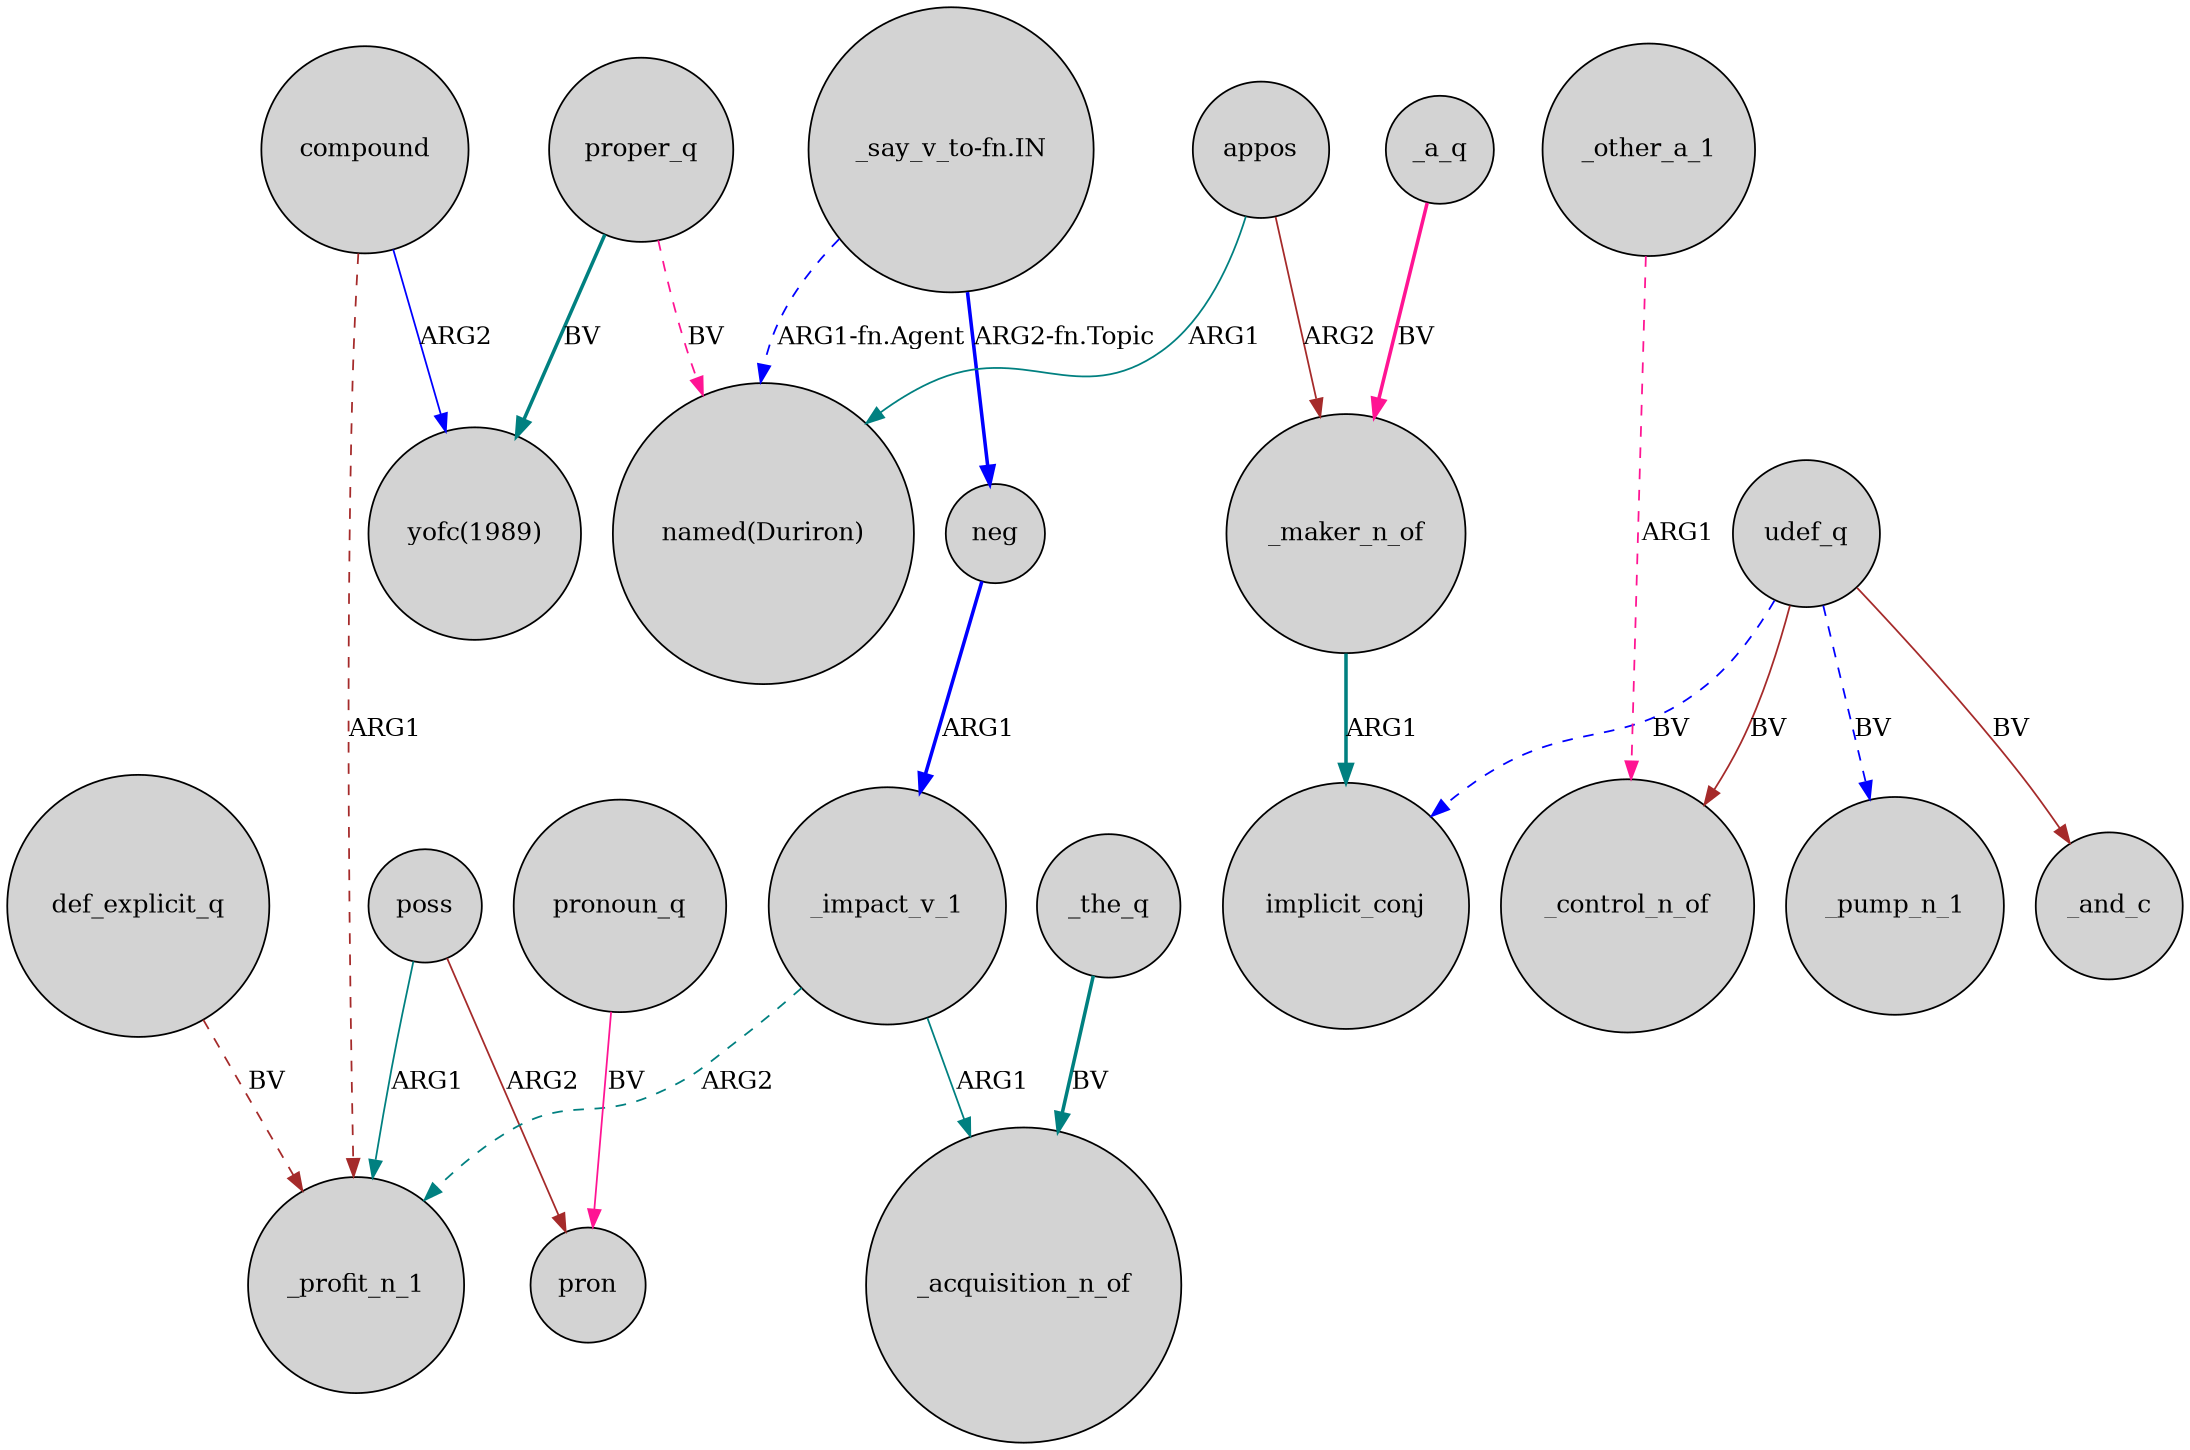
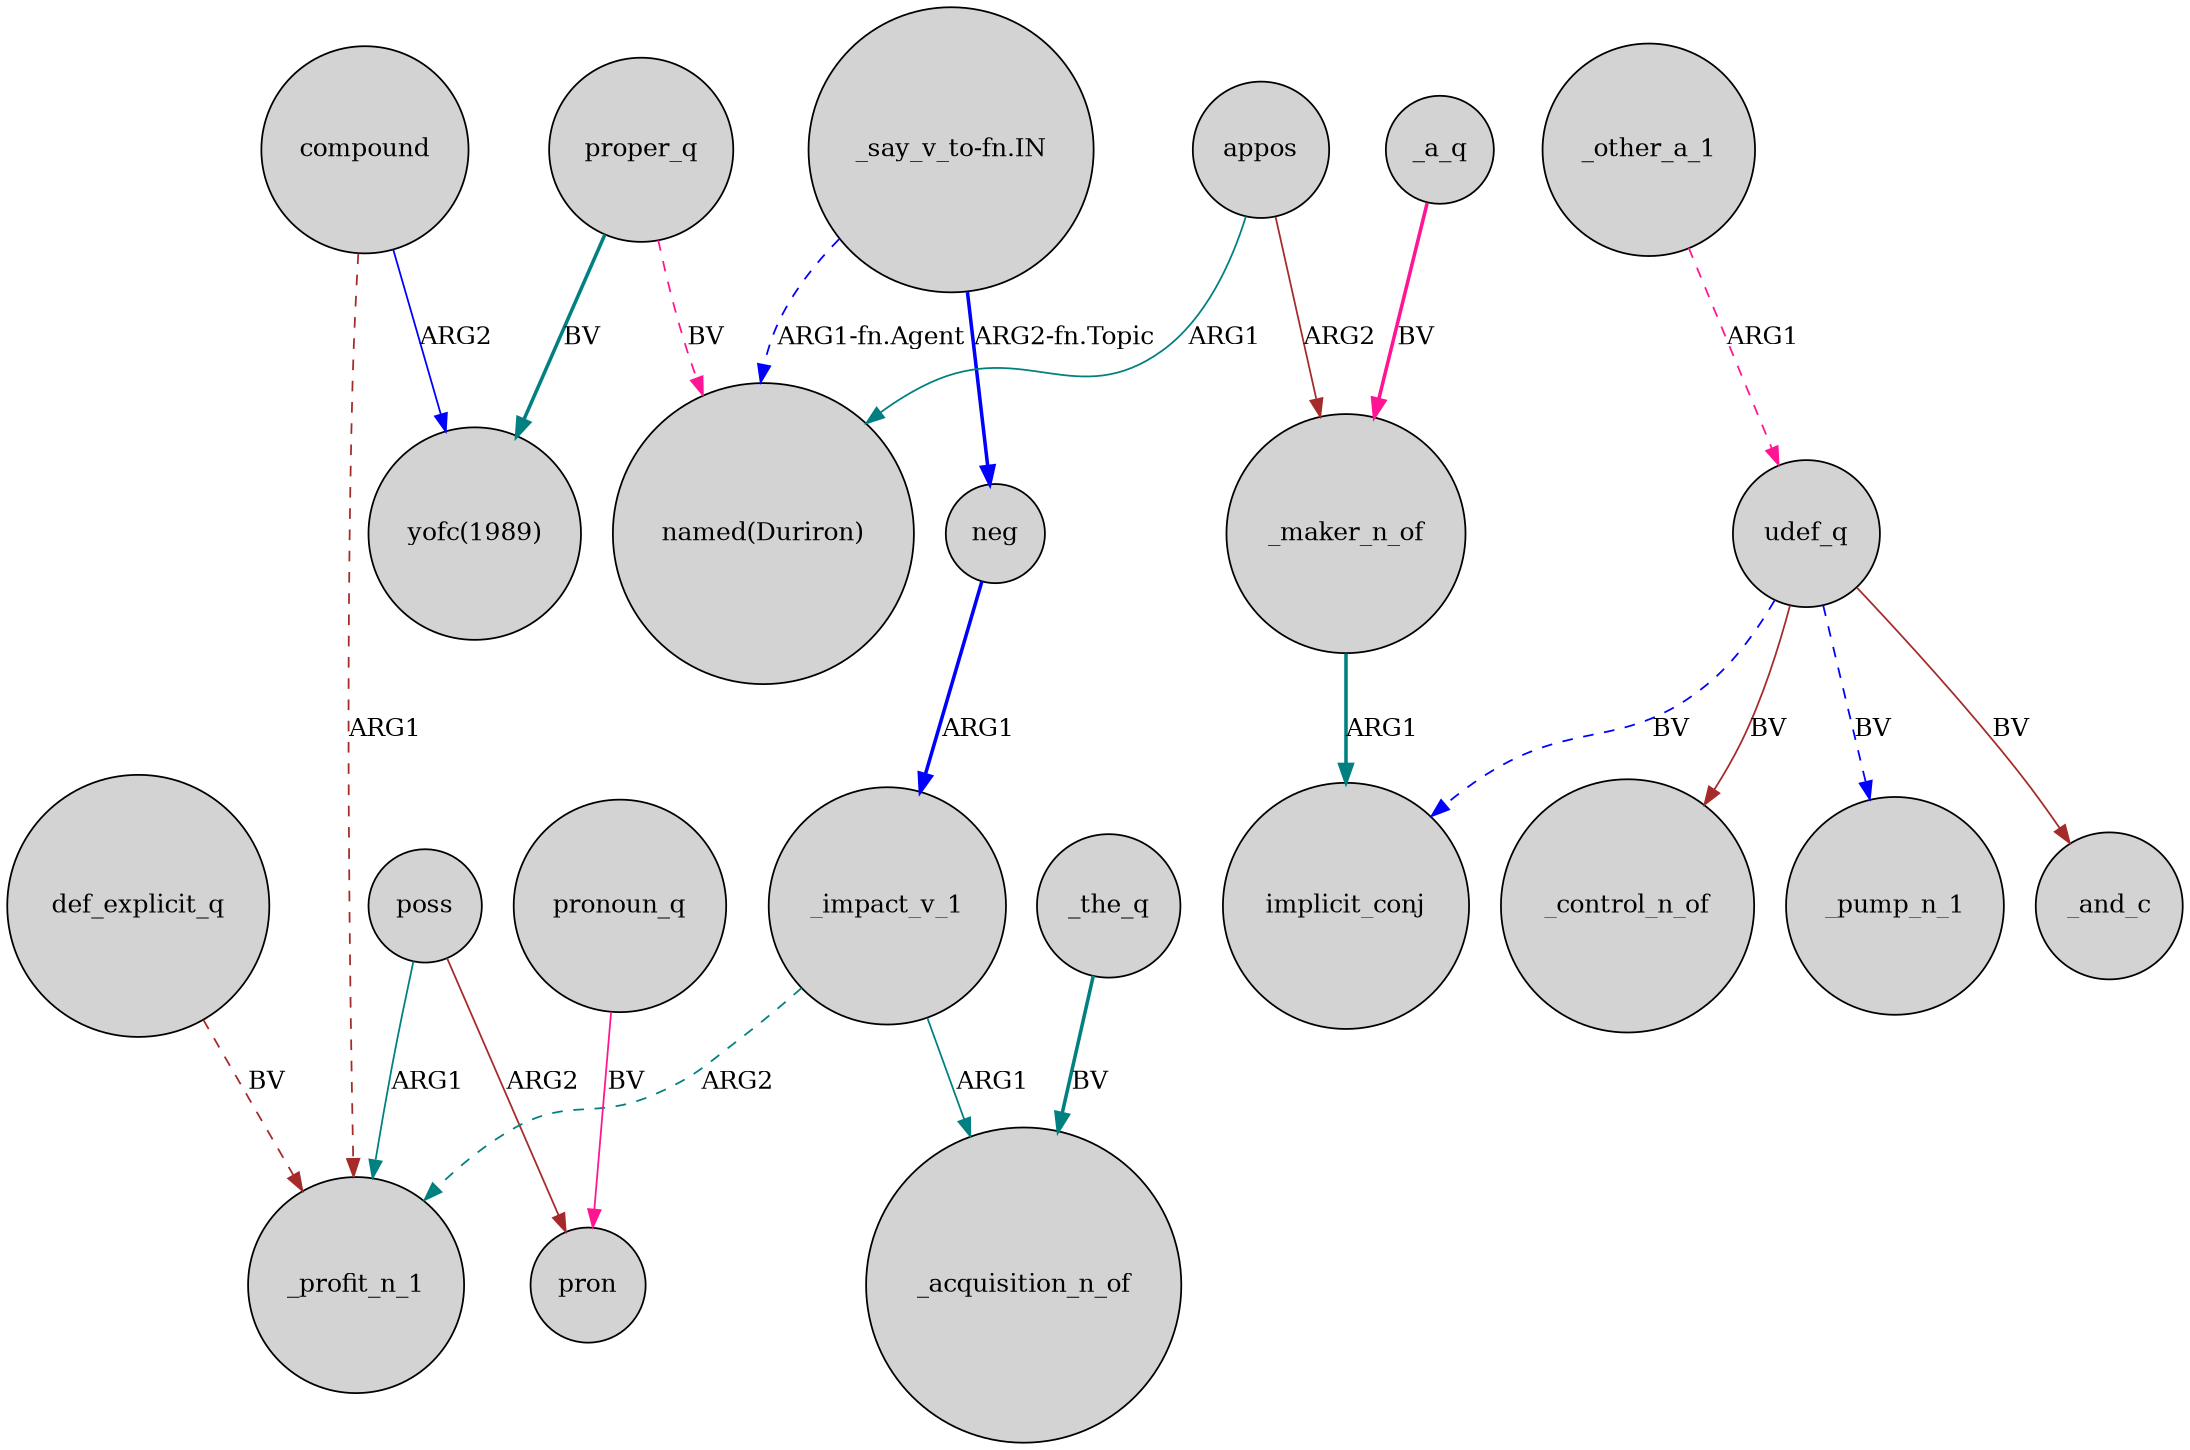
edge "_other_a_1" -> "_control_n_of": now "_other_a_1" -> "udef_q"
